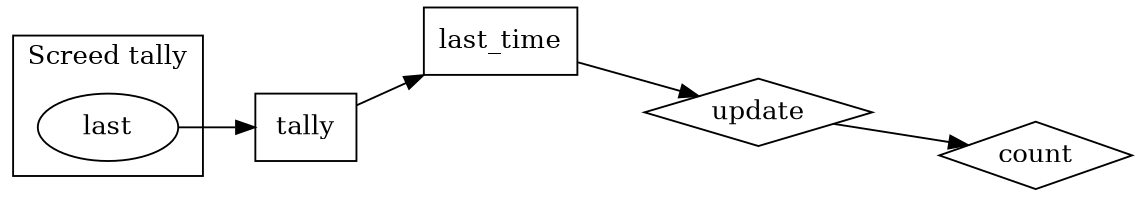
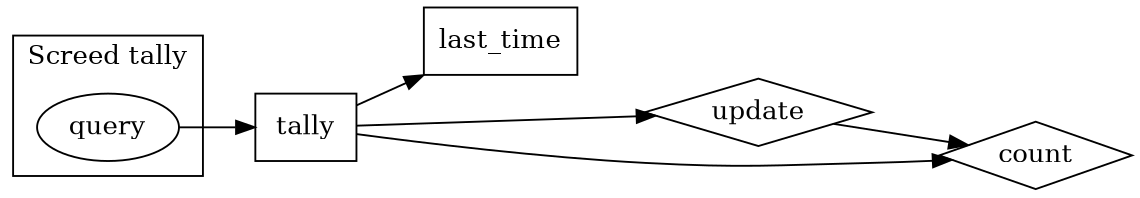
edge "last_time" -> "update": now "tally" -> "update"
node "last": label "last" -> "query"
edge "tally" -> "count": added
